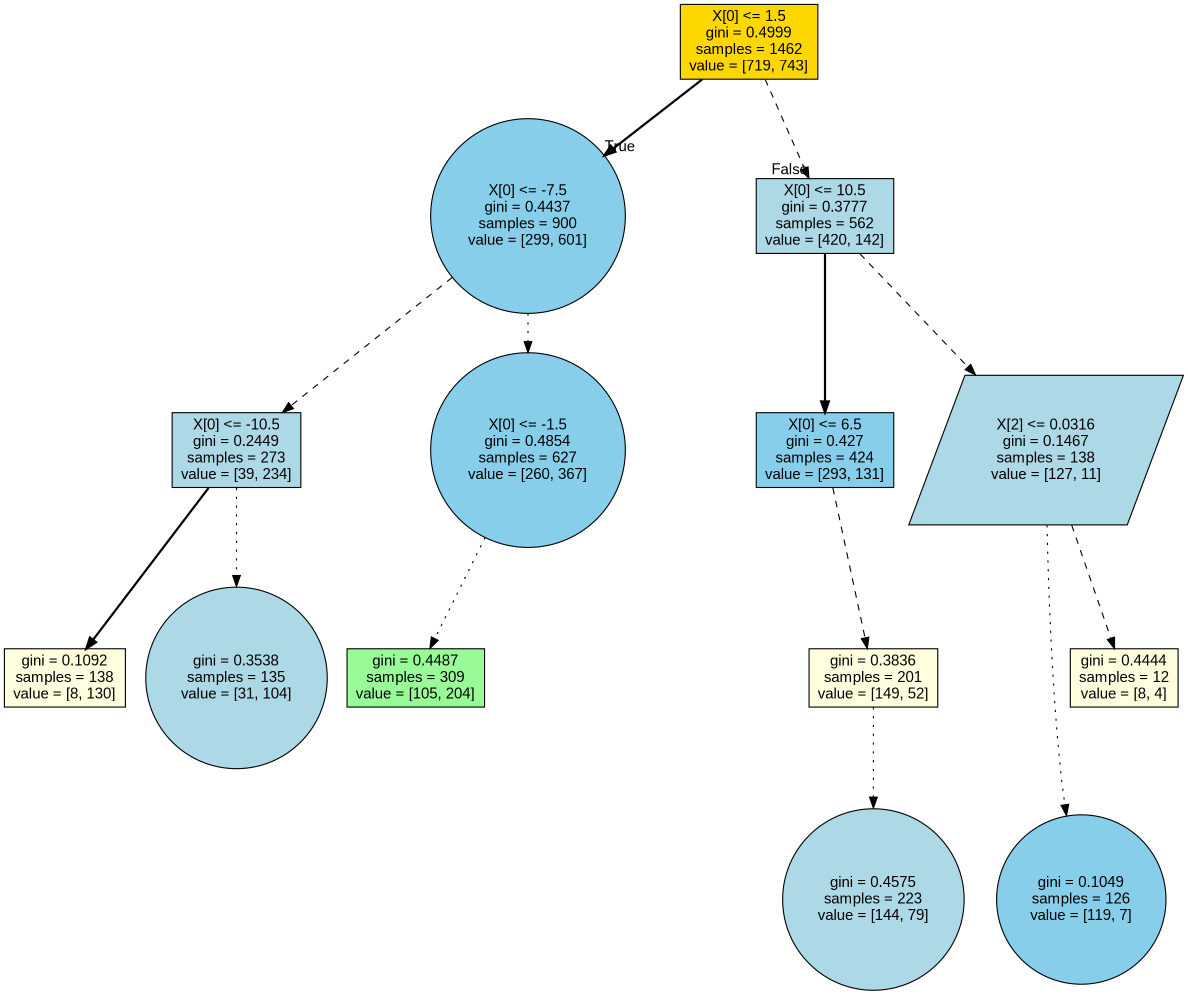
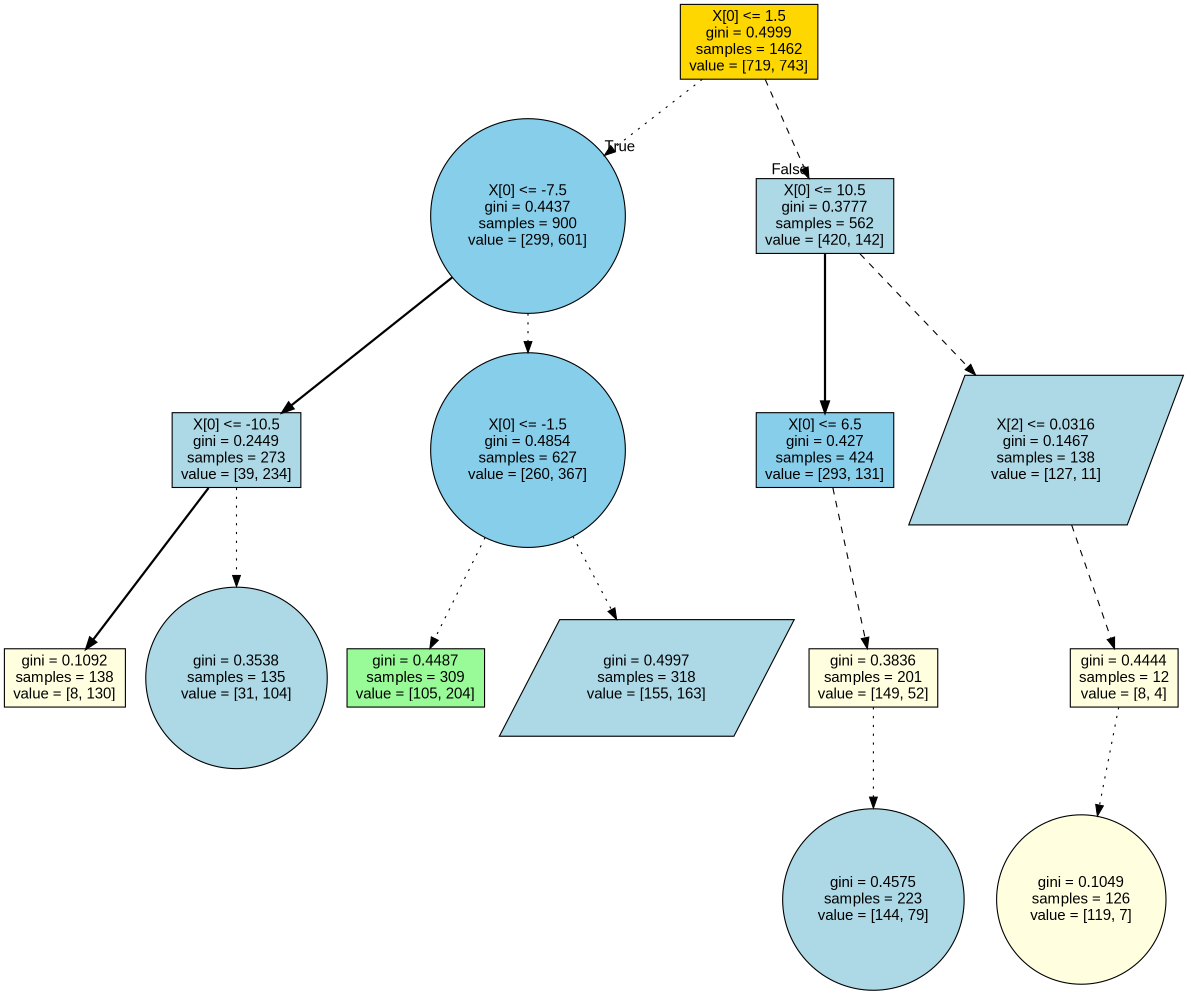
edge "X[0] <= 1.5 gini = 0.4999 samples = 1462 value = [719, 743]" -> "X[0] <= -7.5 gini = 0.4437 samples = 900 value = [299, 601]": style bold -> dotted
edge "X[0] <= -7.5 gini = 0.4437 samples = 900 value = [299, 601]" -> "X[0] <= -10.5 gini = 0.2449 samples = 273 value = [39, 234]": style dashed -> bold
edge "X[2] <= 0.0316 gini = 0.1467 samples = 138 value = [127, 11]" -> "gini = 0.1049 samples = 126 value = [119, 7]": now "gini = 0.4444 samples = 12 value = [8, 4]" -> "gini = 0.1049 samples = 126 value = [119, 7]"
node "gini = 0.4997 samples = 318 value = [155, 163]": added
node "gini = 0.1049 samples = 126 value = [119, 7]": fillcolor skyblue -> lightyellow
